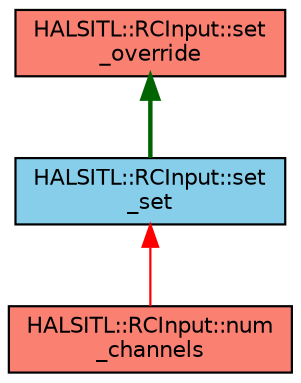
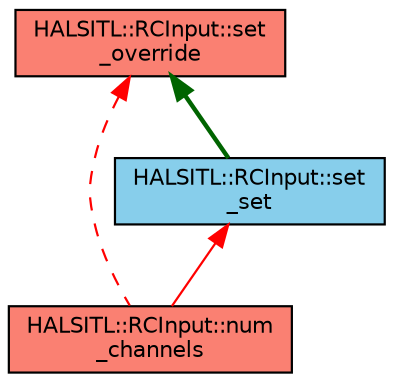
edge "HALSITL::RCInput::num _channels" -> "HALSITL::RCInput::set _override": added
